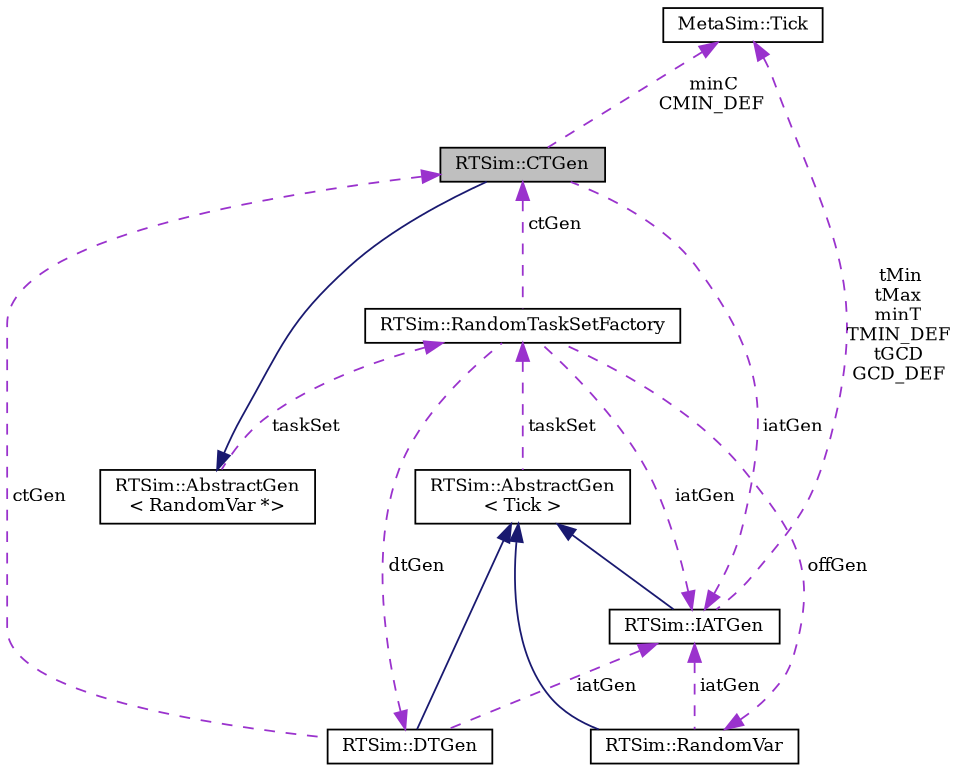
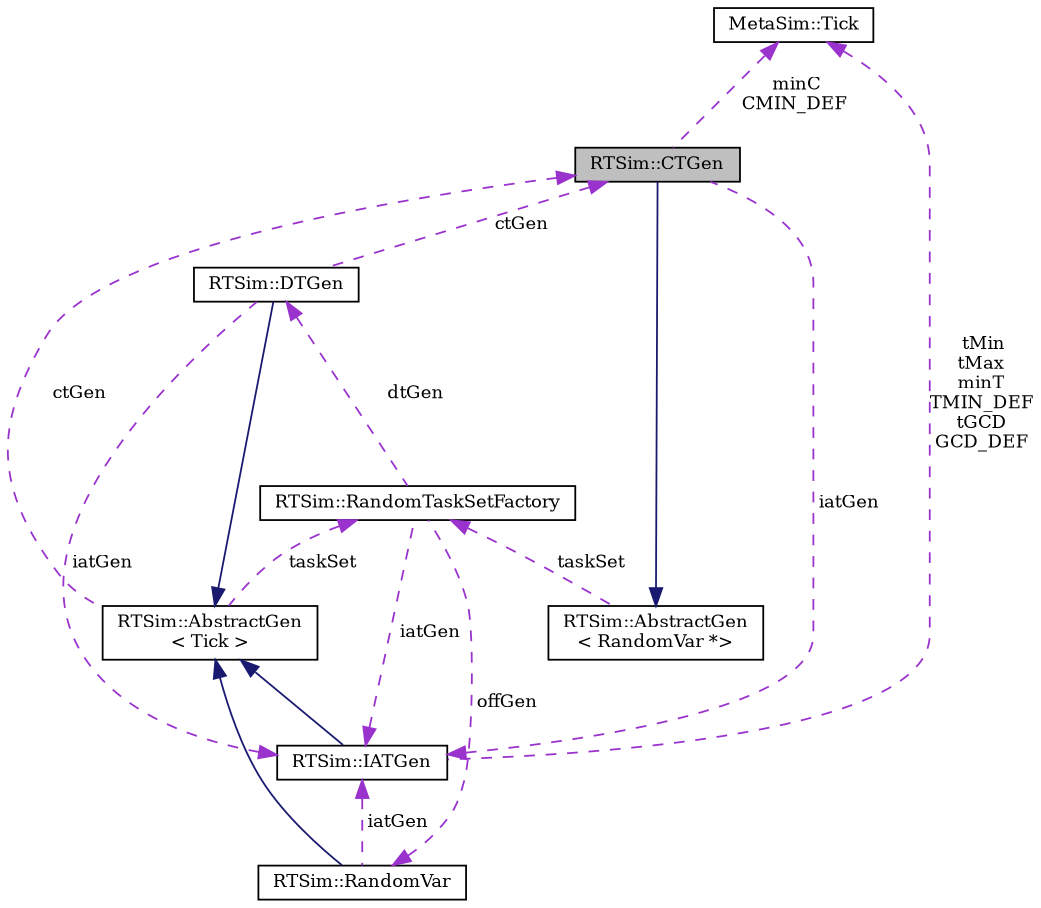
edge "RTSim::RandomTaskSetFactory" -> "RTSim::CTGen": now "RTSim::AbstractGen < Tick >" -> "RTSim::CTGen"
